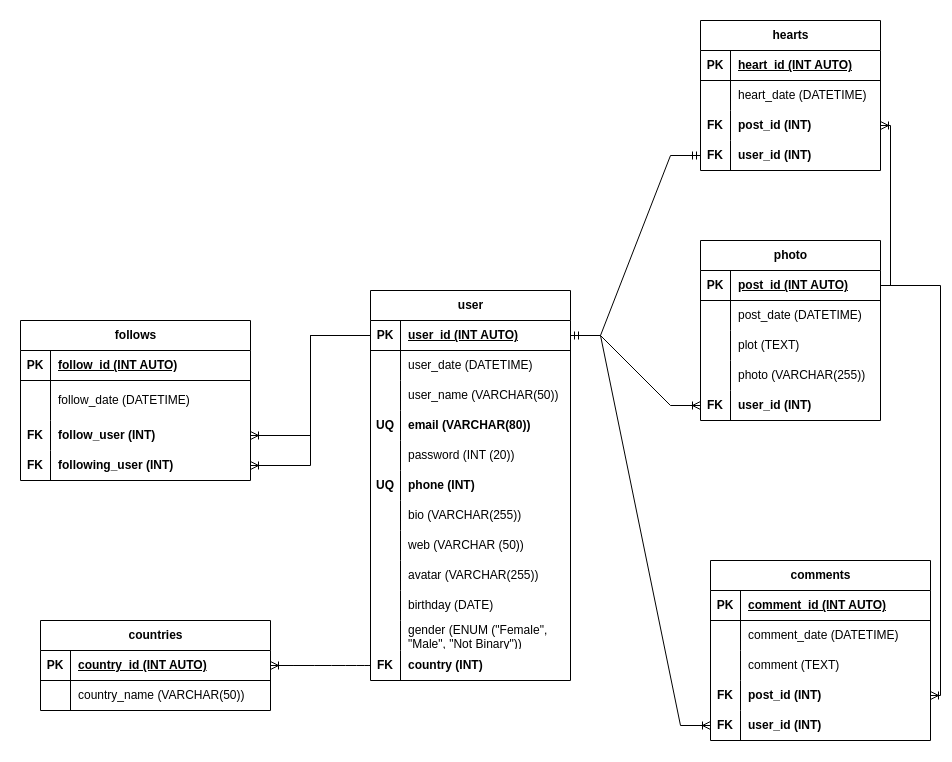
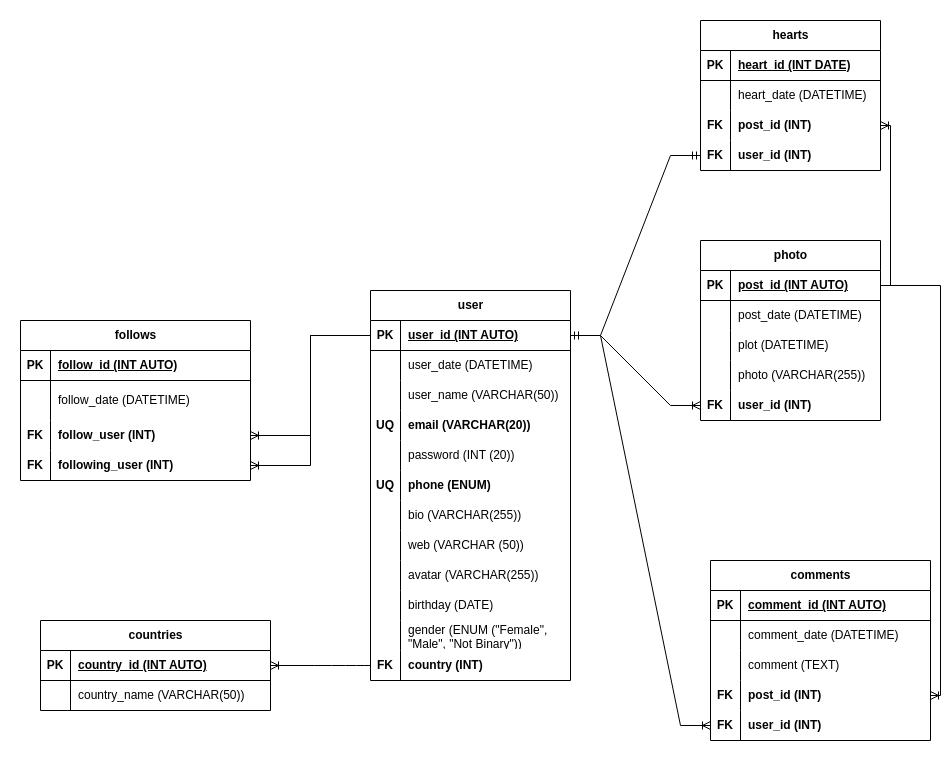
node "heart_id (INT AUTO)": label "heart_id (INT AUTO)" -> "heart_id (INT DATE)"
node "plot (TEXT)": label "plot (TEXT)" -> "plot (DATETIME)"
node "email (VARCHAR(80))": label "email (VARCHAR(80))" -> "email (VARCHAR(20))"
node "phone (INT)": label "phone (INT)" -> "phone (ENUM)"
